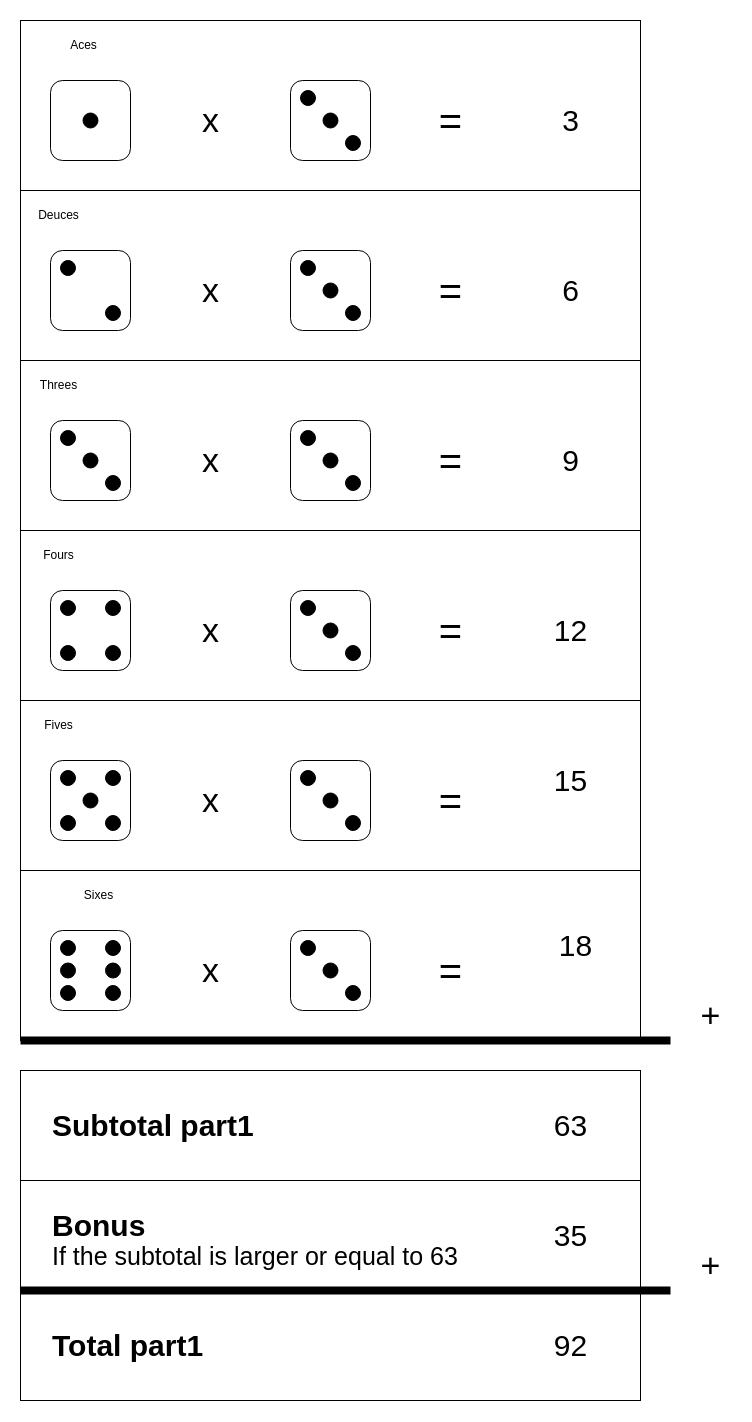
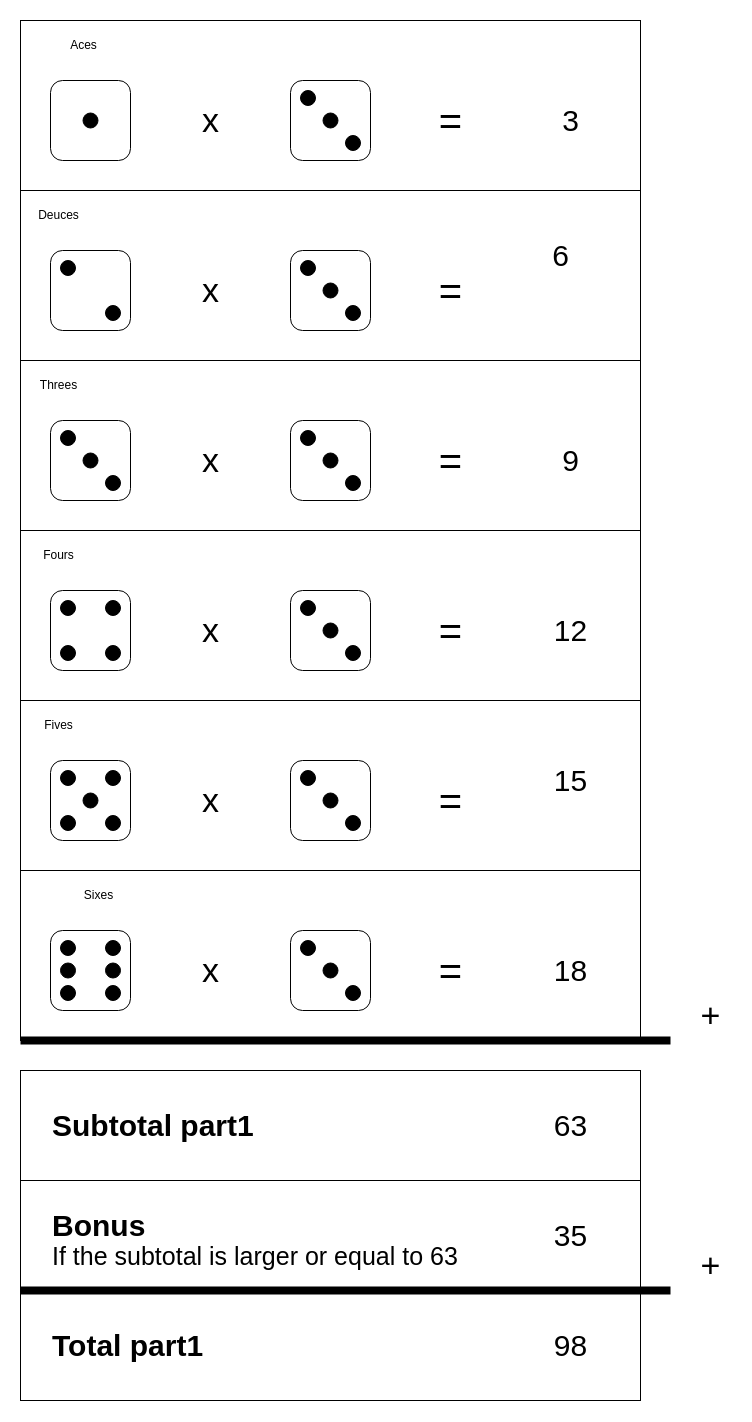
node "6": moved (571, 291) -> (561, 256)
node "18": moved (576, 946) -> (571, 971)
node "92": label "92" -> "98"
